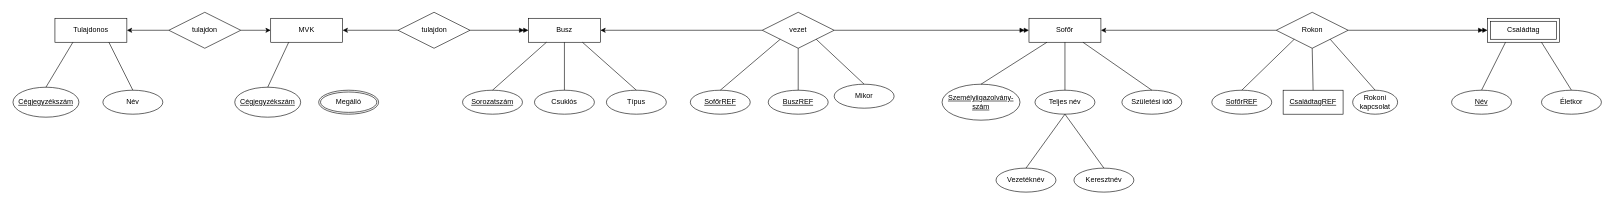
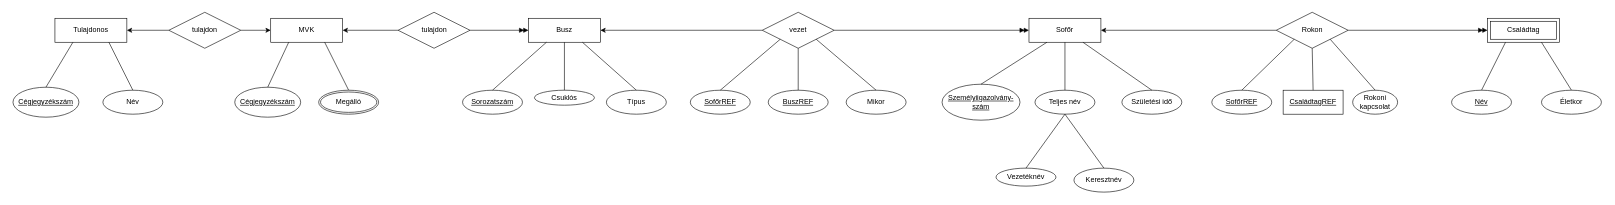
edge "MVK" -- "Megálló": added
node "Mikor": moved (864, 96) -> (876, 102)
node "Csuklós": size 60x24 -> 60x15
node "Vezetéknév": size 60x24 -> 60x18
